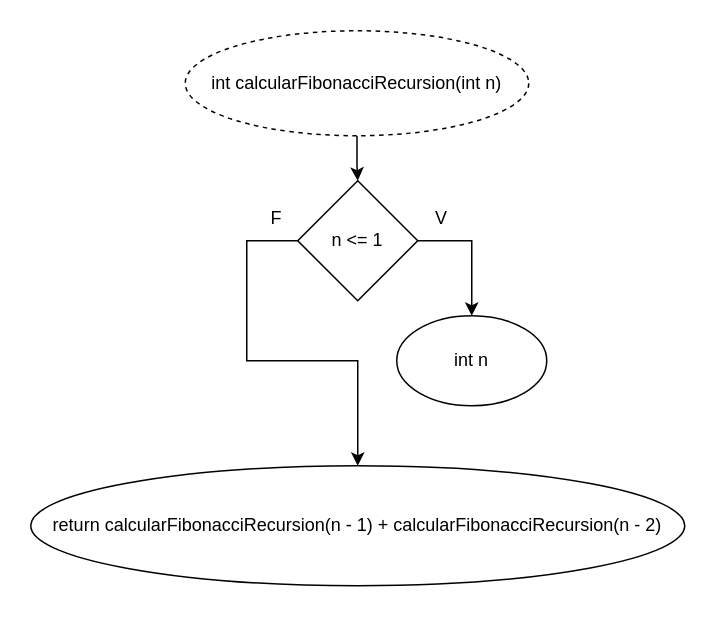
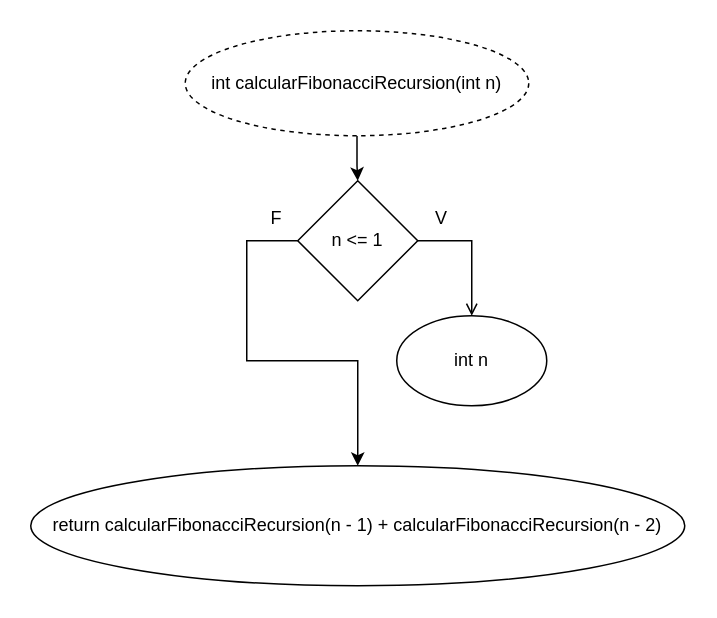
edge "n <= 1" -> "int n": arrowhead classic -> open
